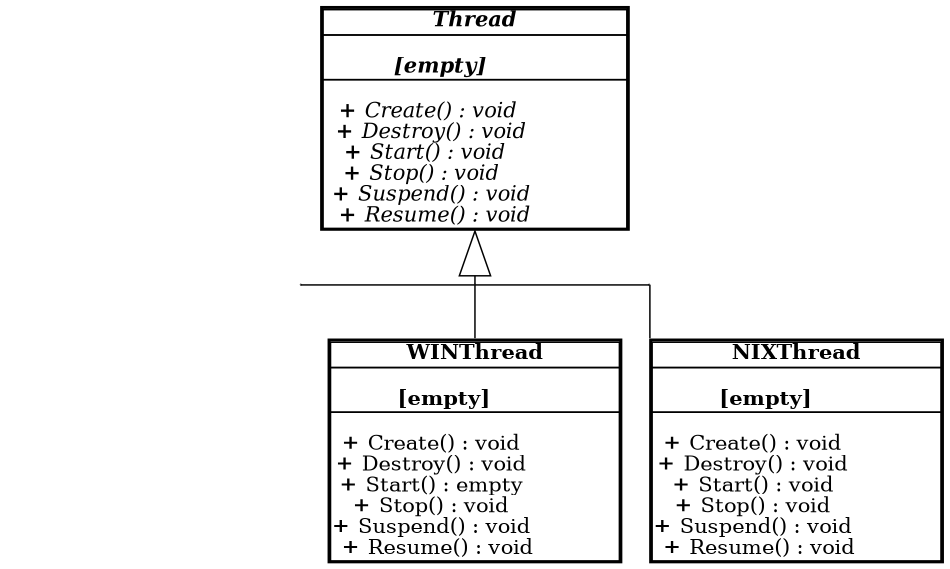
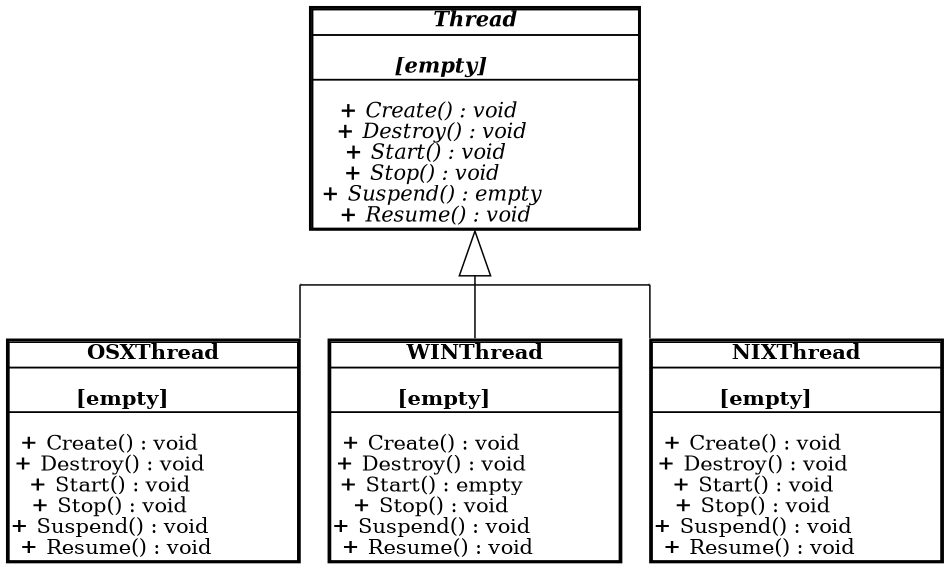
node "Thread": text "Suspend() : void" -> "Suspend() : empty"
node "OSXThread": added
